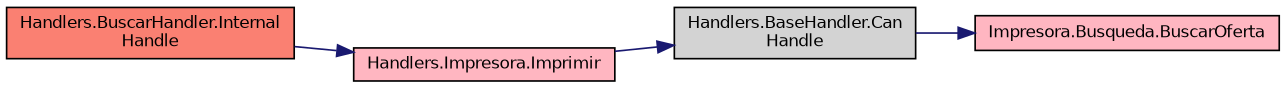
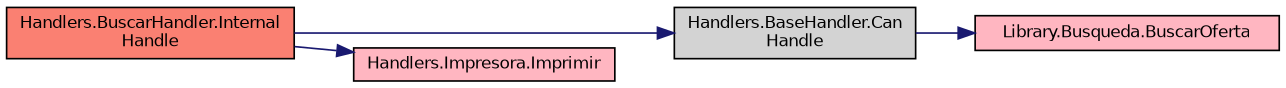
node "Impresora.Busqueda.BuscarOferta": label "Impresora.Busqueda.BuscarOferta" -> "Library.Busqueda.BuscarOferta"
edge "Handlers.Impresora.Imprimir" -> "Handlers.BaseHandler.Can Handle": now "Handlers.BuscarHandler.Internal Handle" -> "Handlers.BaseHandler.Can Handle"
